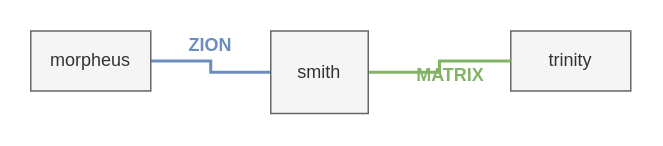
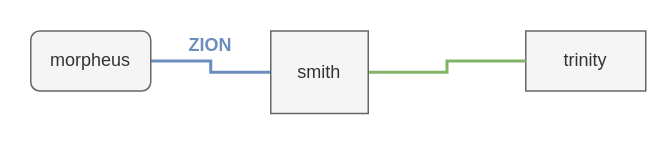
node "morpheus": shape rectangle -> rounded rectangle
node "trinity": moved (571, 61) -> (586, 61)
node "MATRIX": removed
